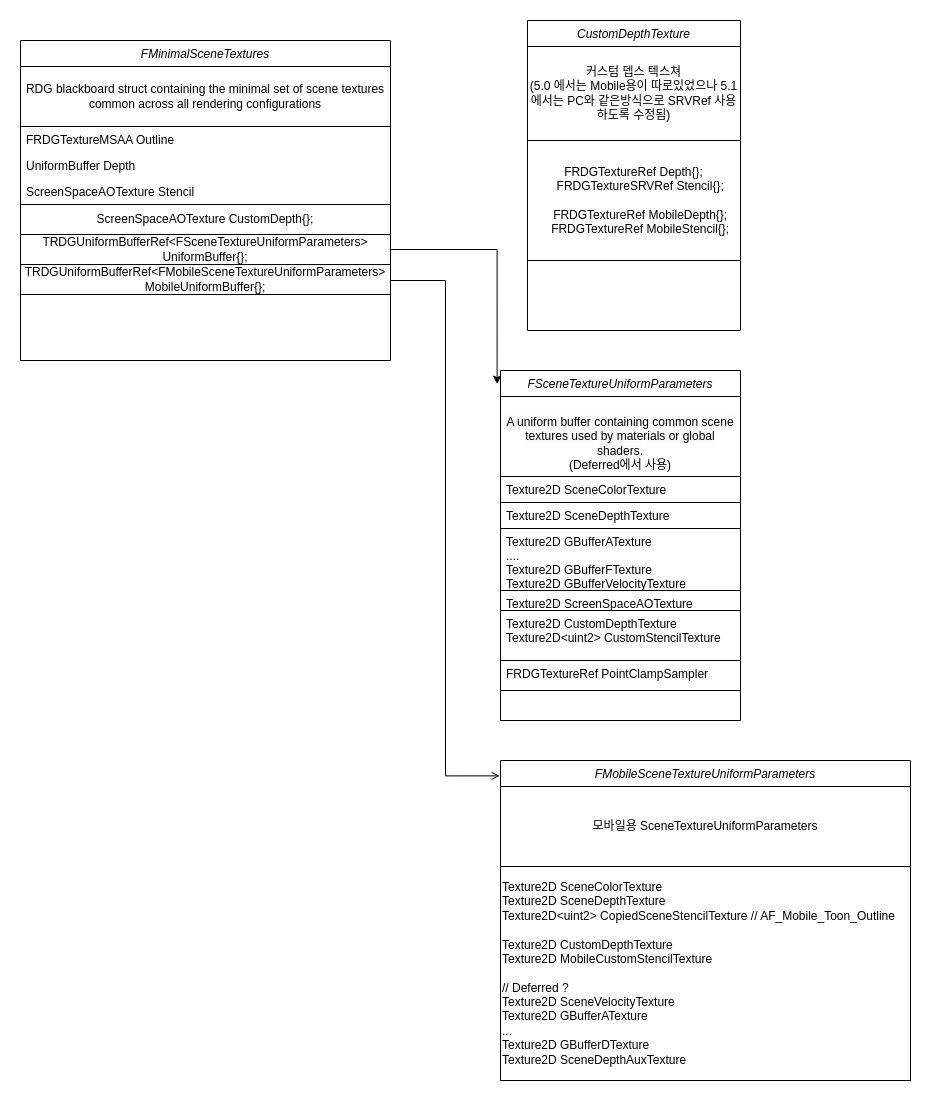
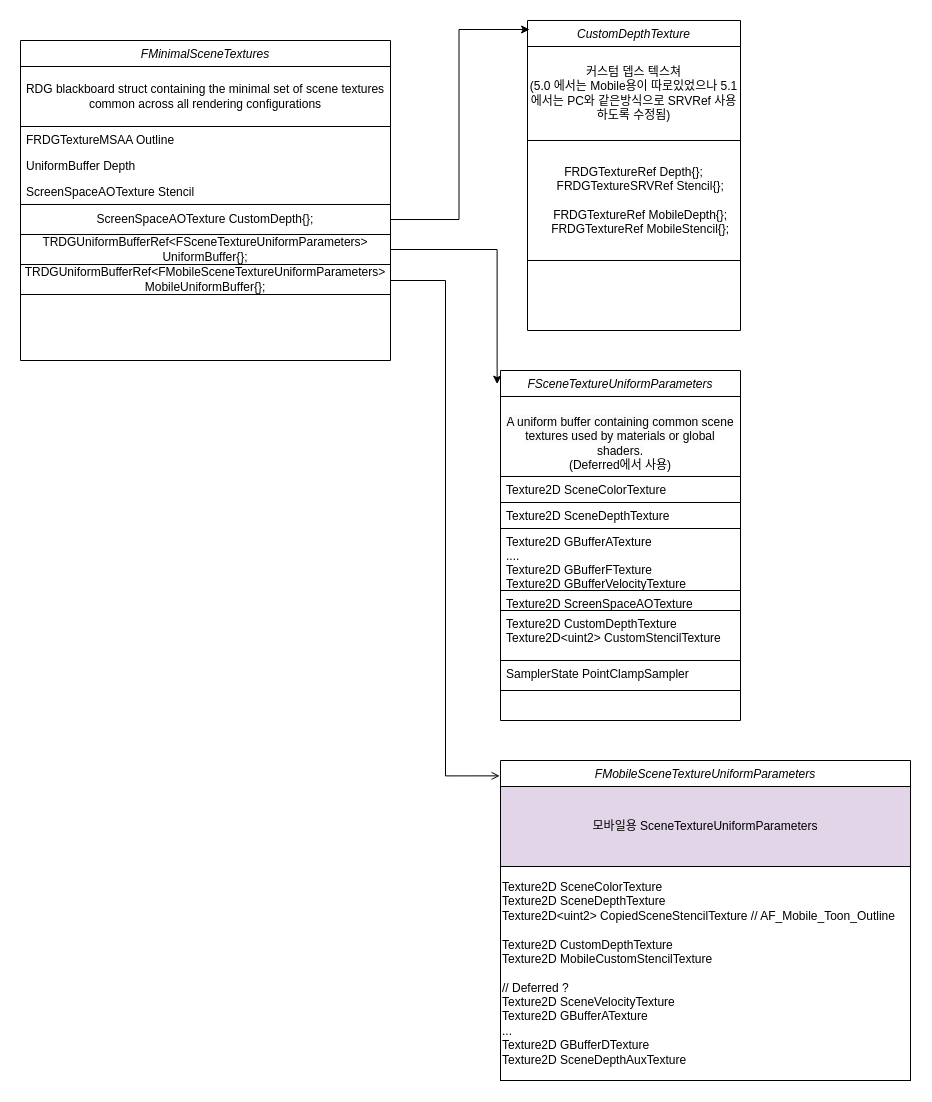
edge "ScreenSpaceAOTexture CustomDepth{};" -> "CustomDepthTexture": added
node "FRDGTextureRef PointClampSampler": label "FRDGTextureRef PointClampSampler" -> "SamplerState PointClampSampler"
node "모바일용 SceneTextureUniformParameters": fillcolor #ffffff -> #e1d5e7
